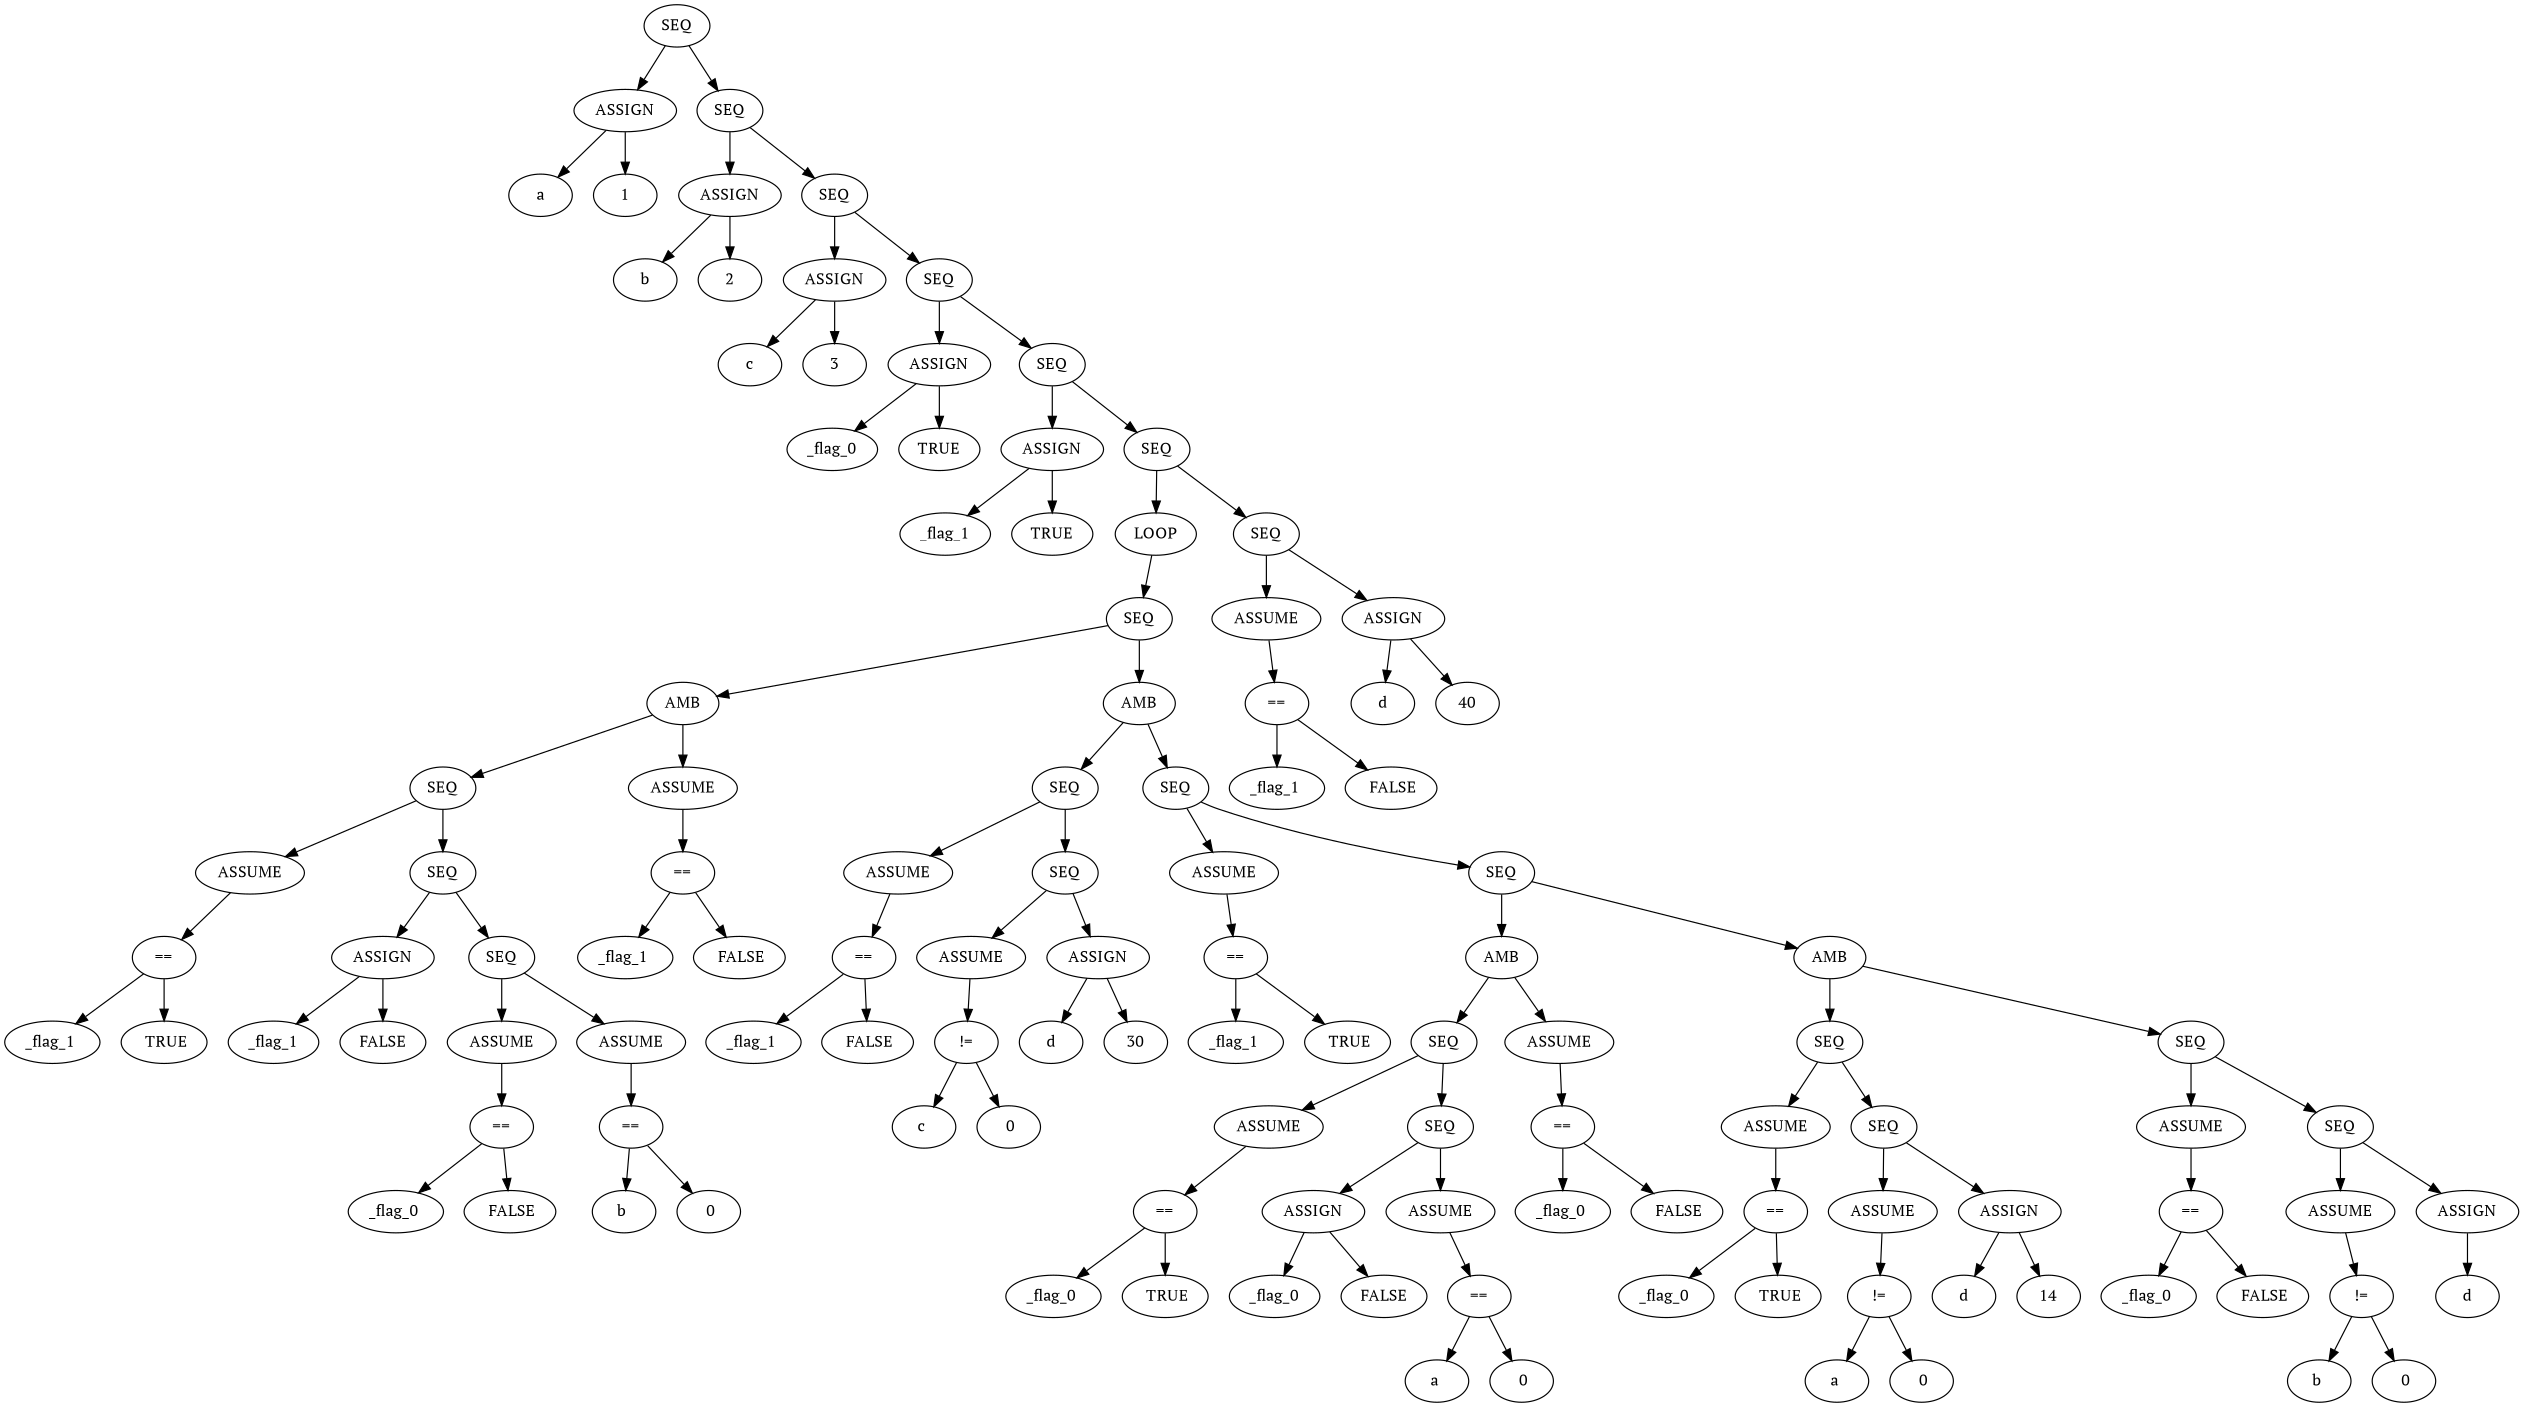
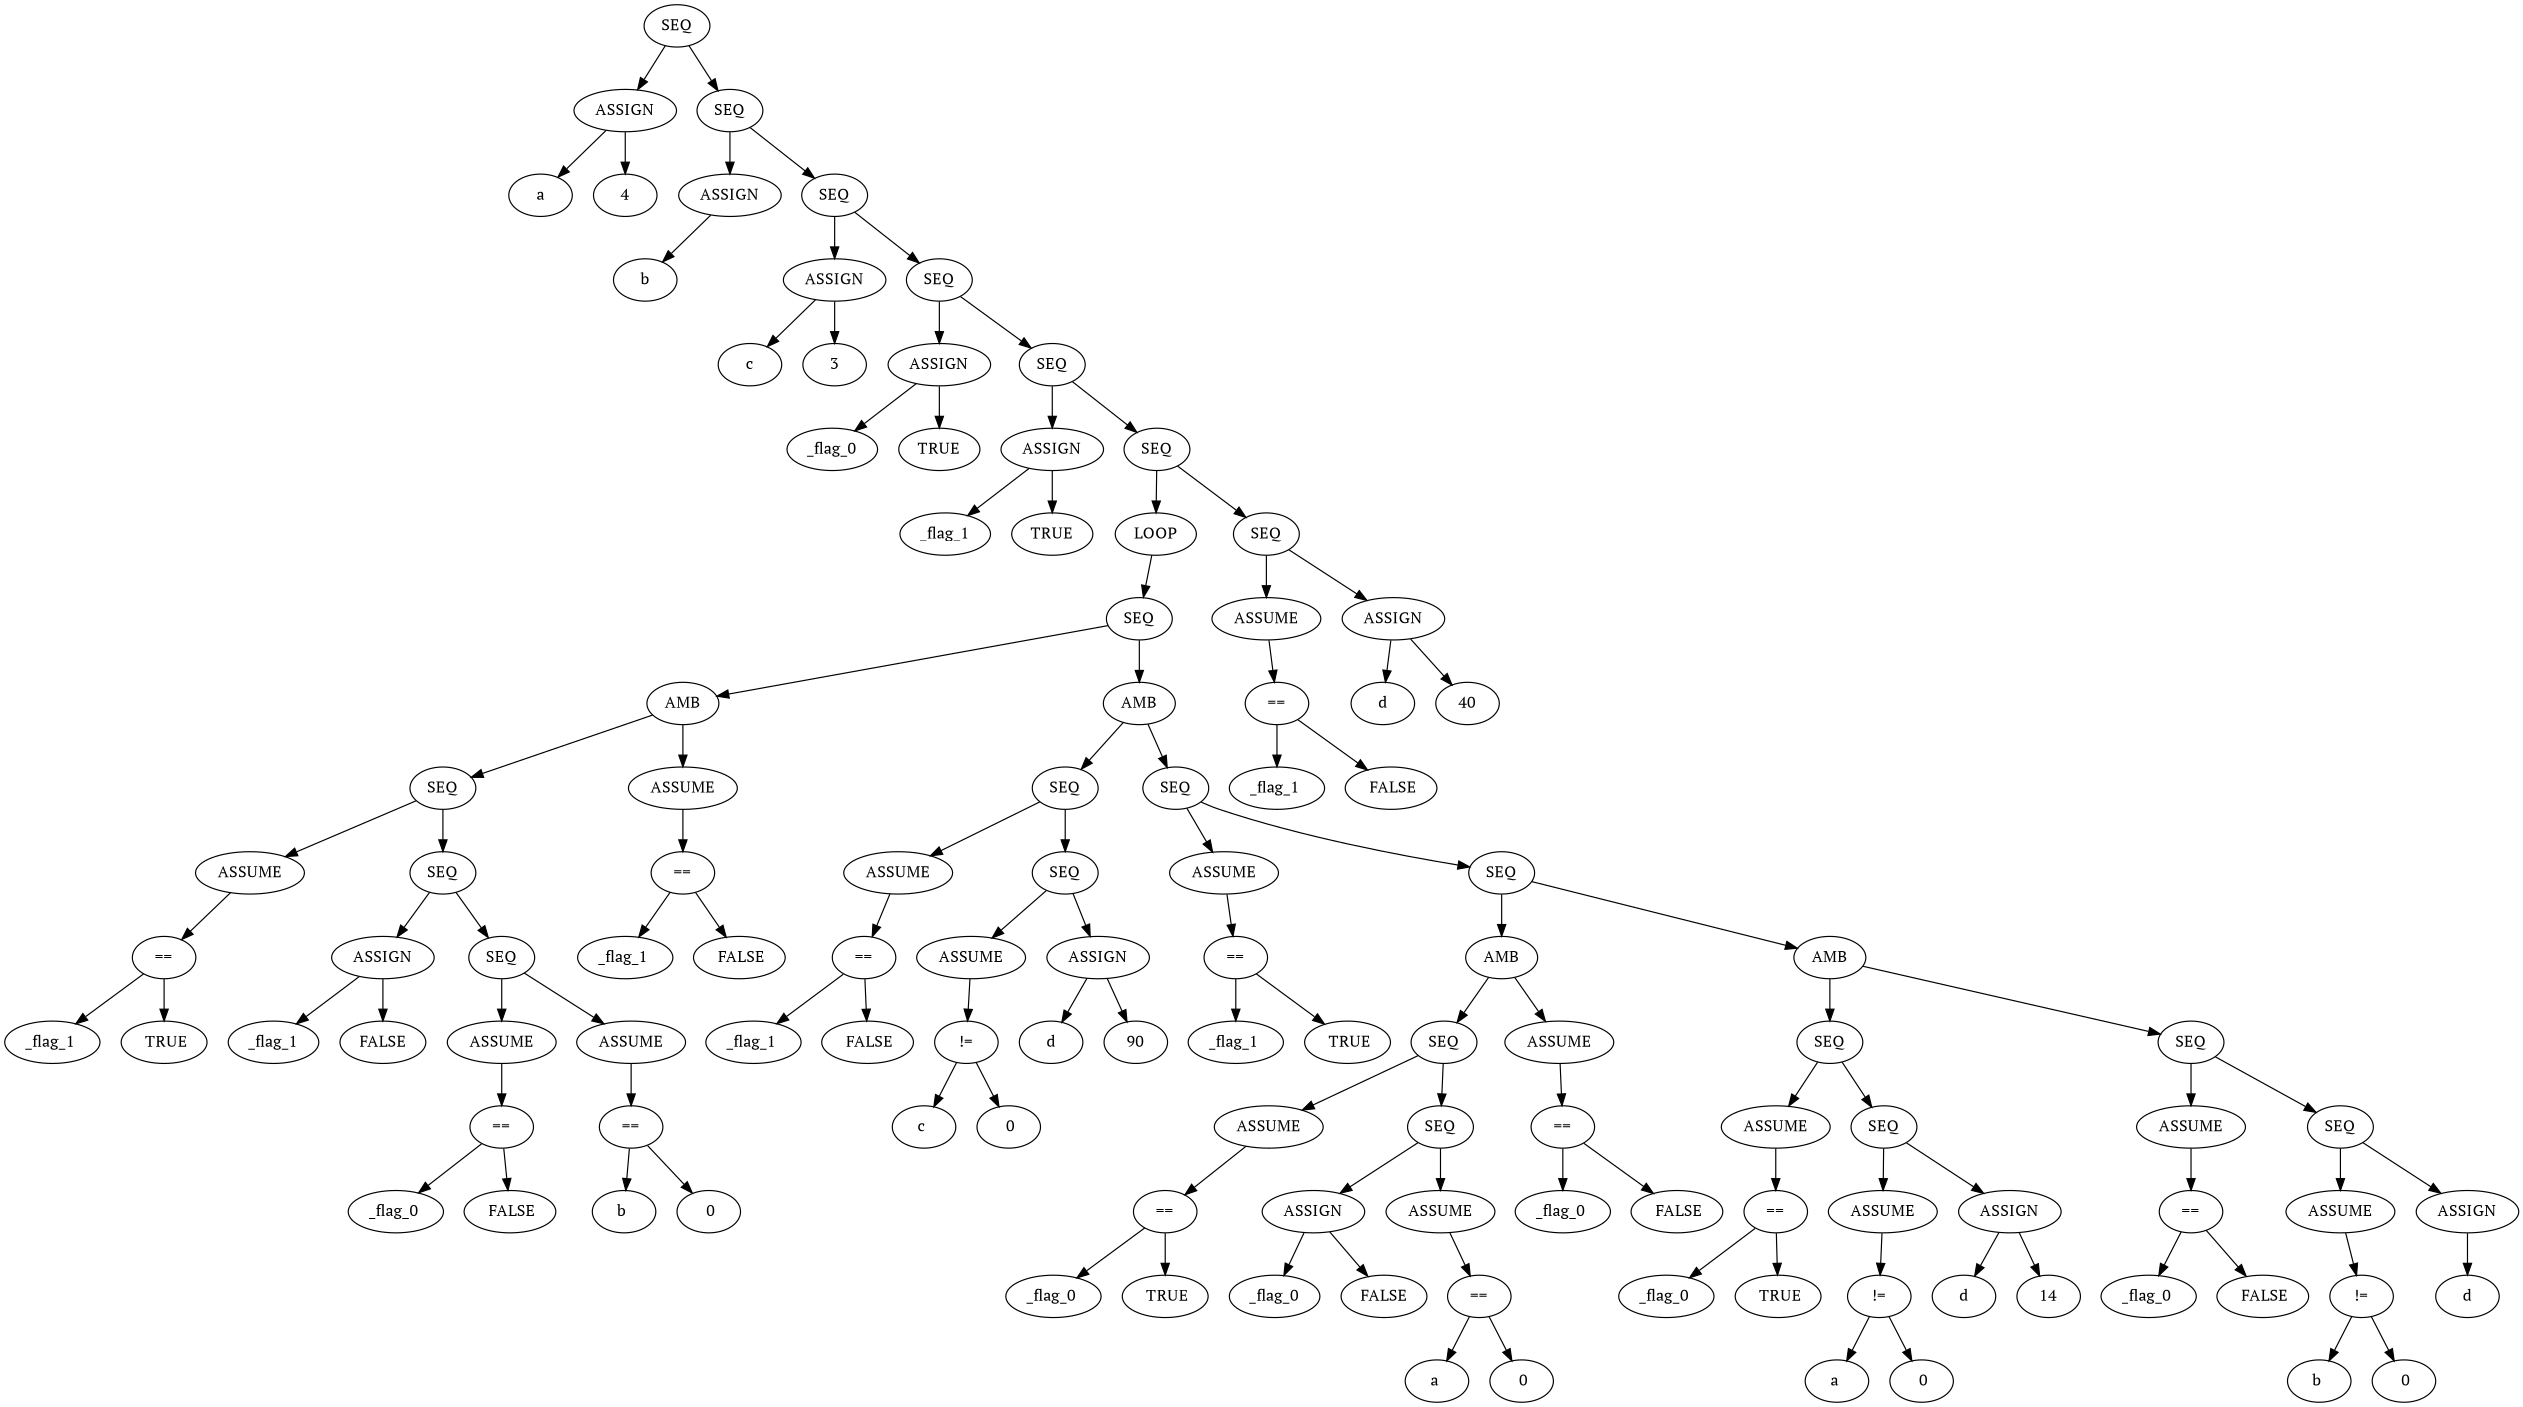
node "1": label "1" -> "4"
node "2": removed
node "30": label "30" -> "90"
